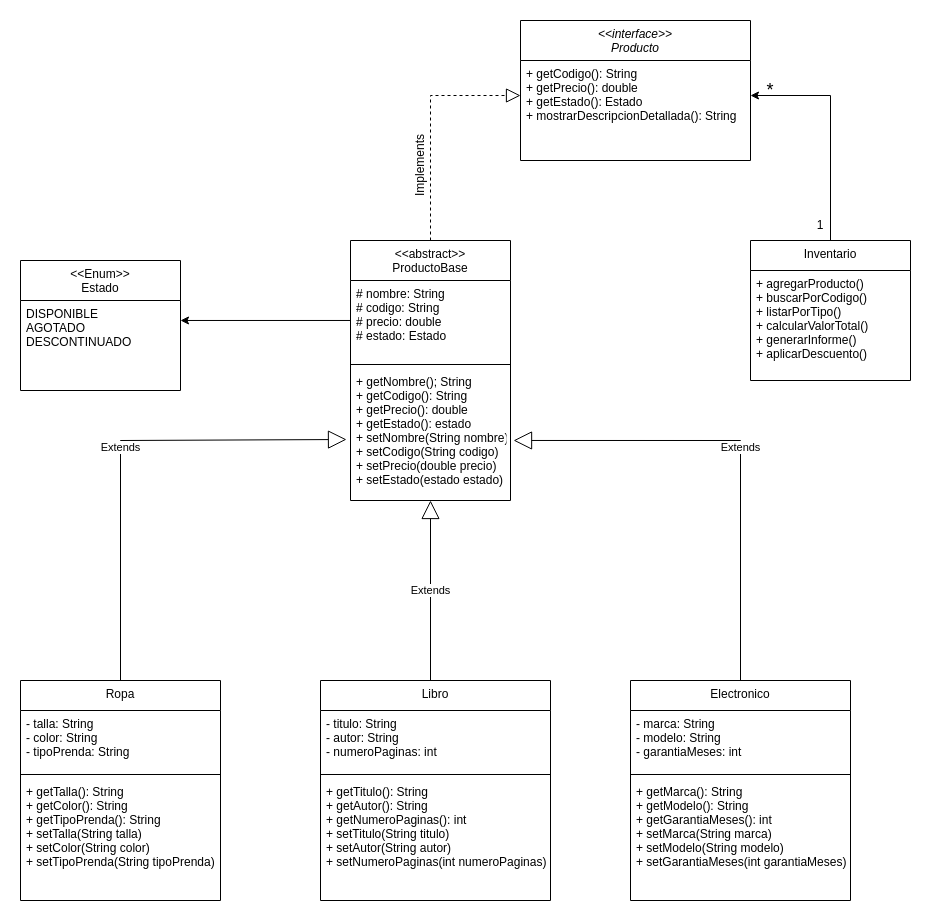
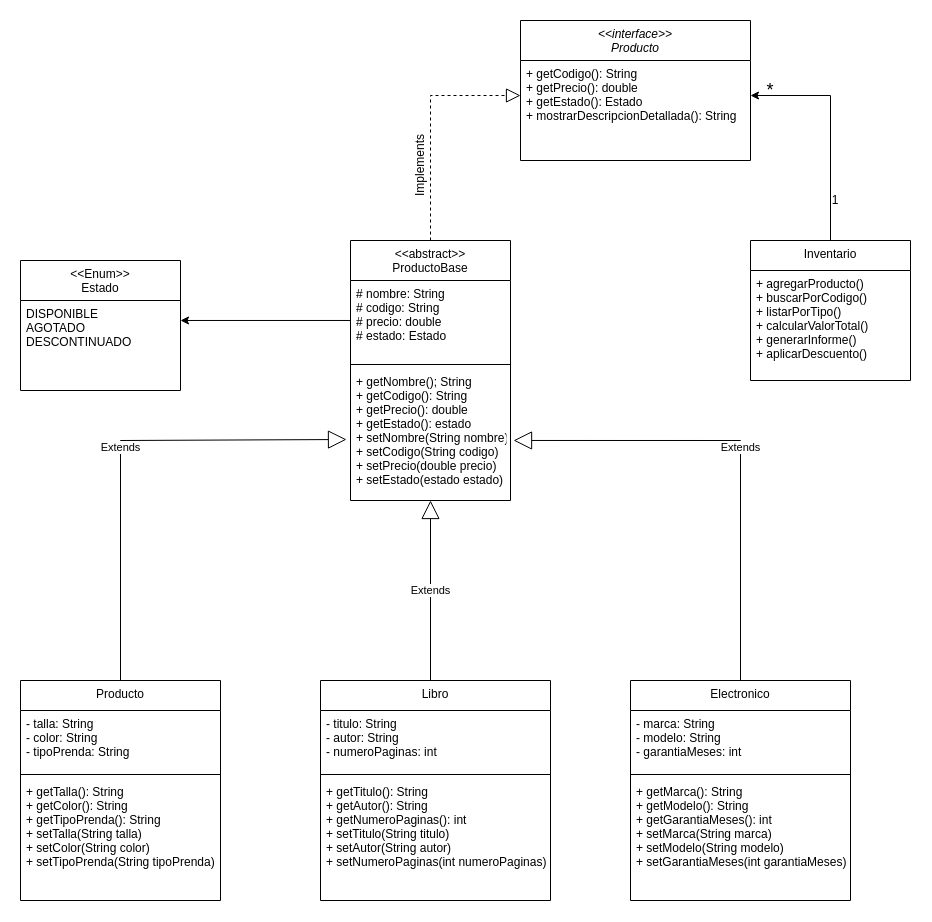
node "1": moved (821, 226) -> (836, 201)
node "Ropa": label "Ropa" -> "Producto"
